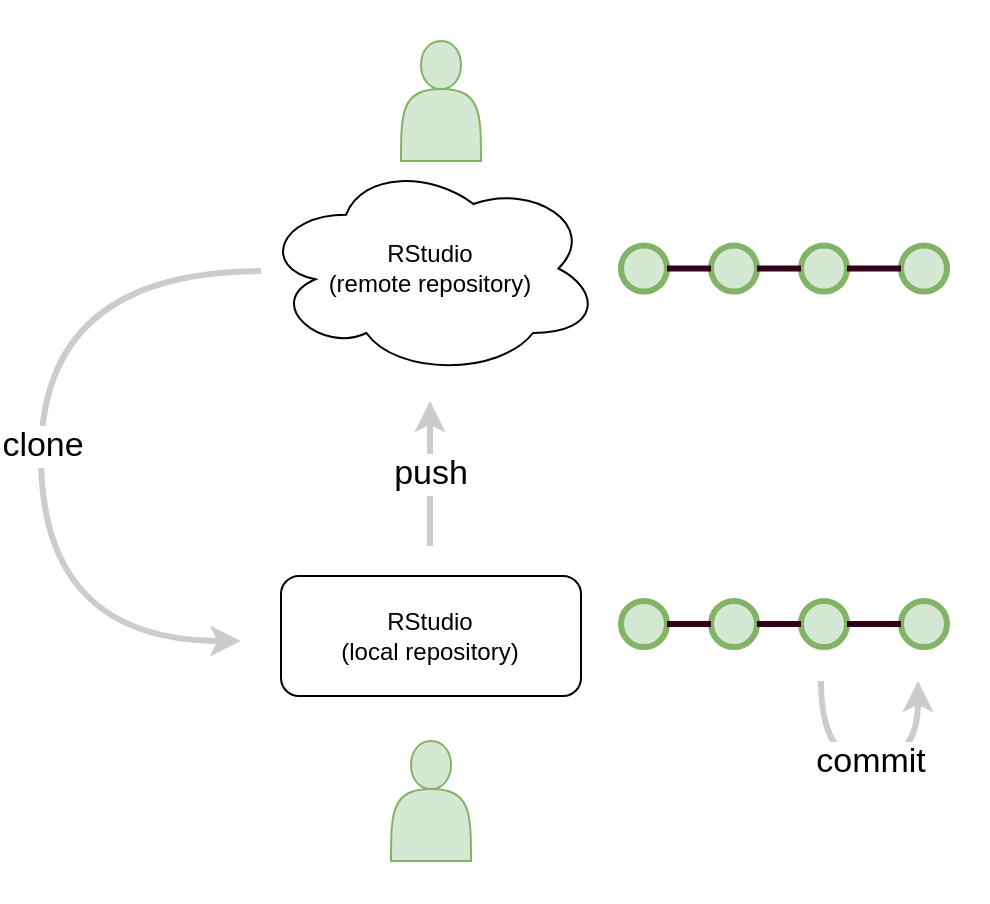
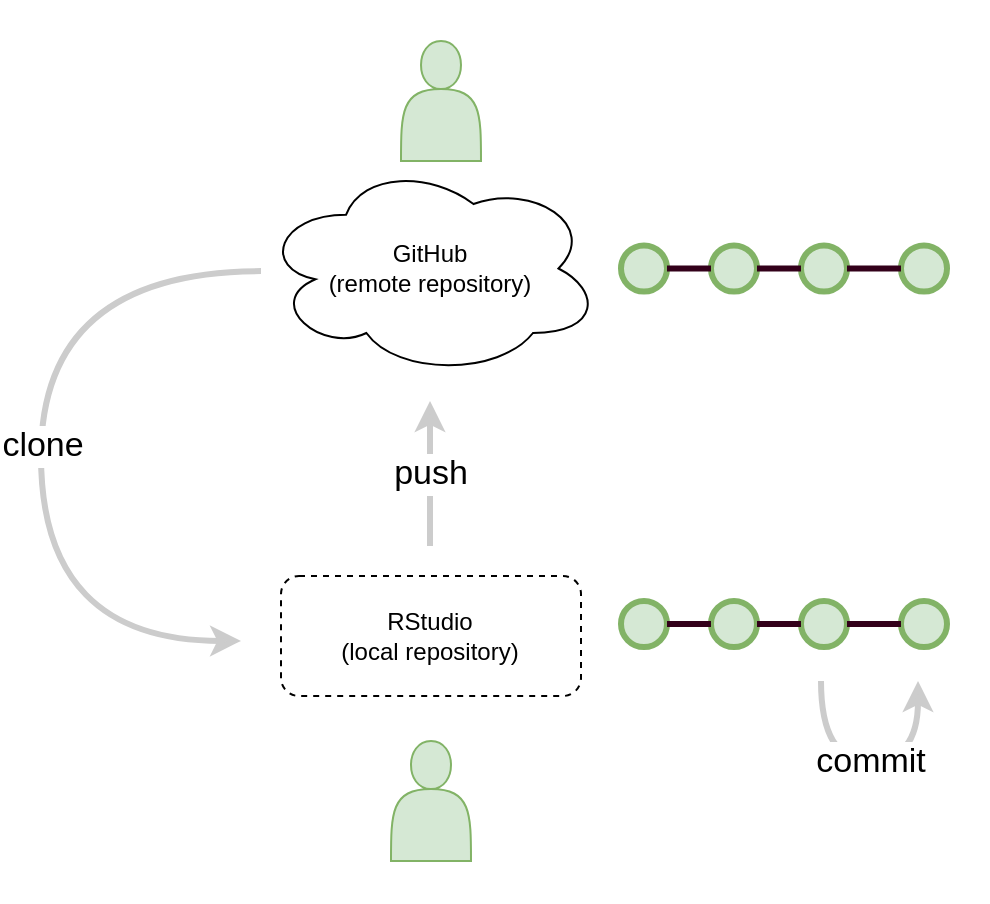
node "RStudio (remote repository)": label "RStudio (remote repository)" -> "GitHub (remote repository)"
node "RStudio (local repository)": style solid -> dashed
